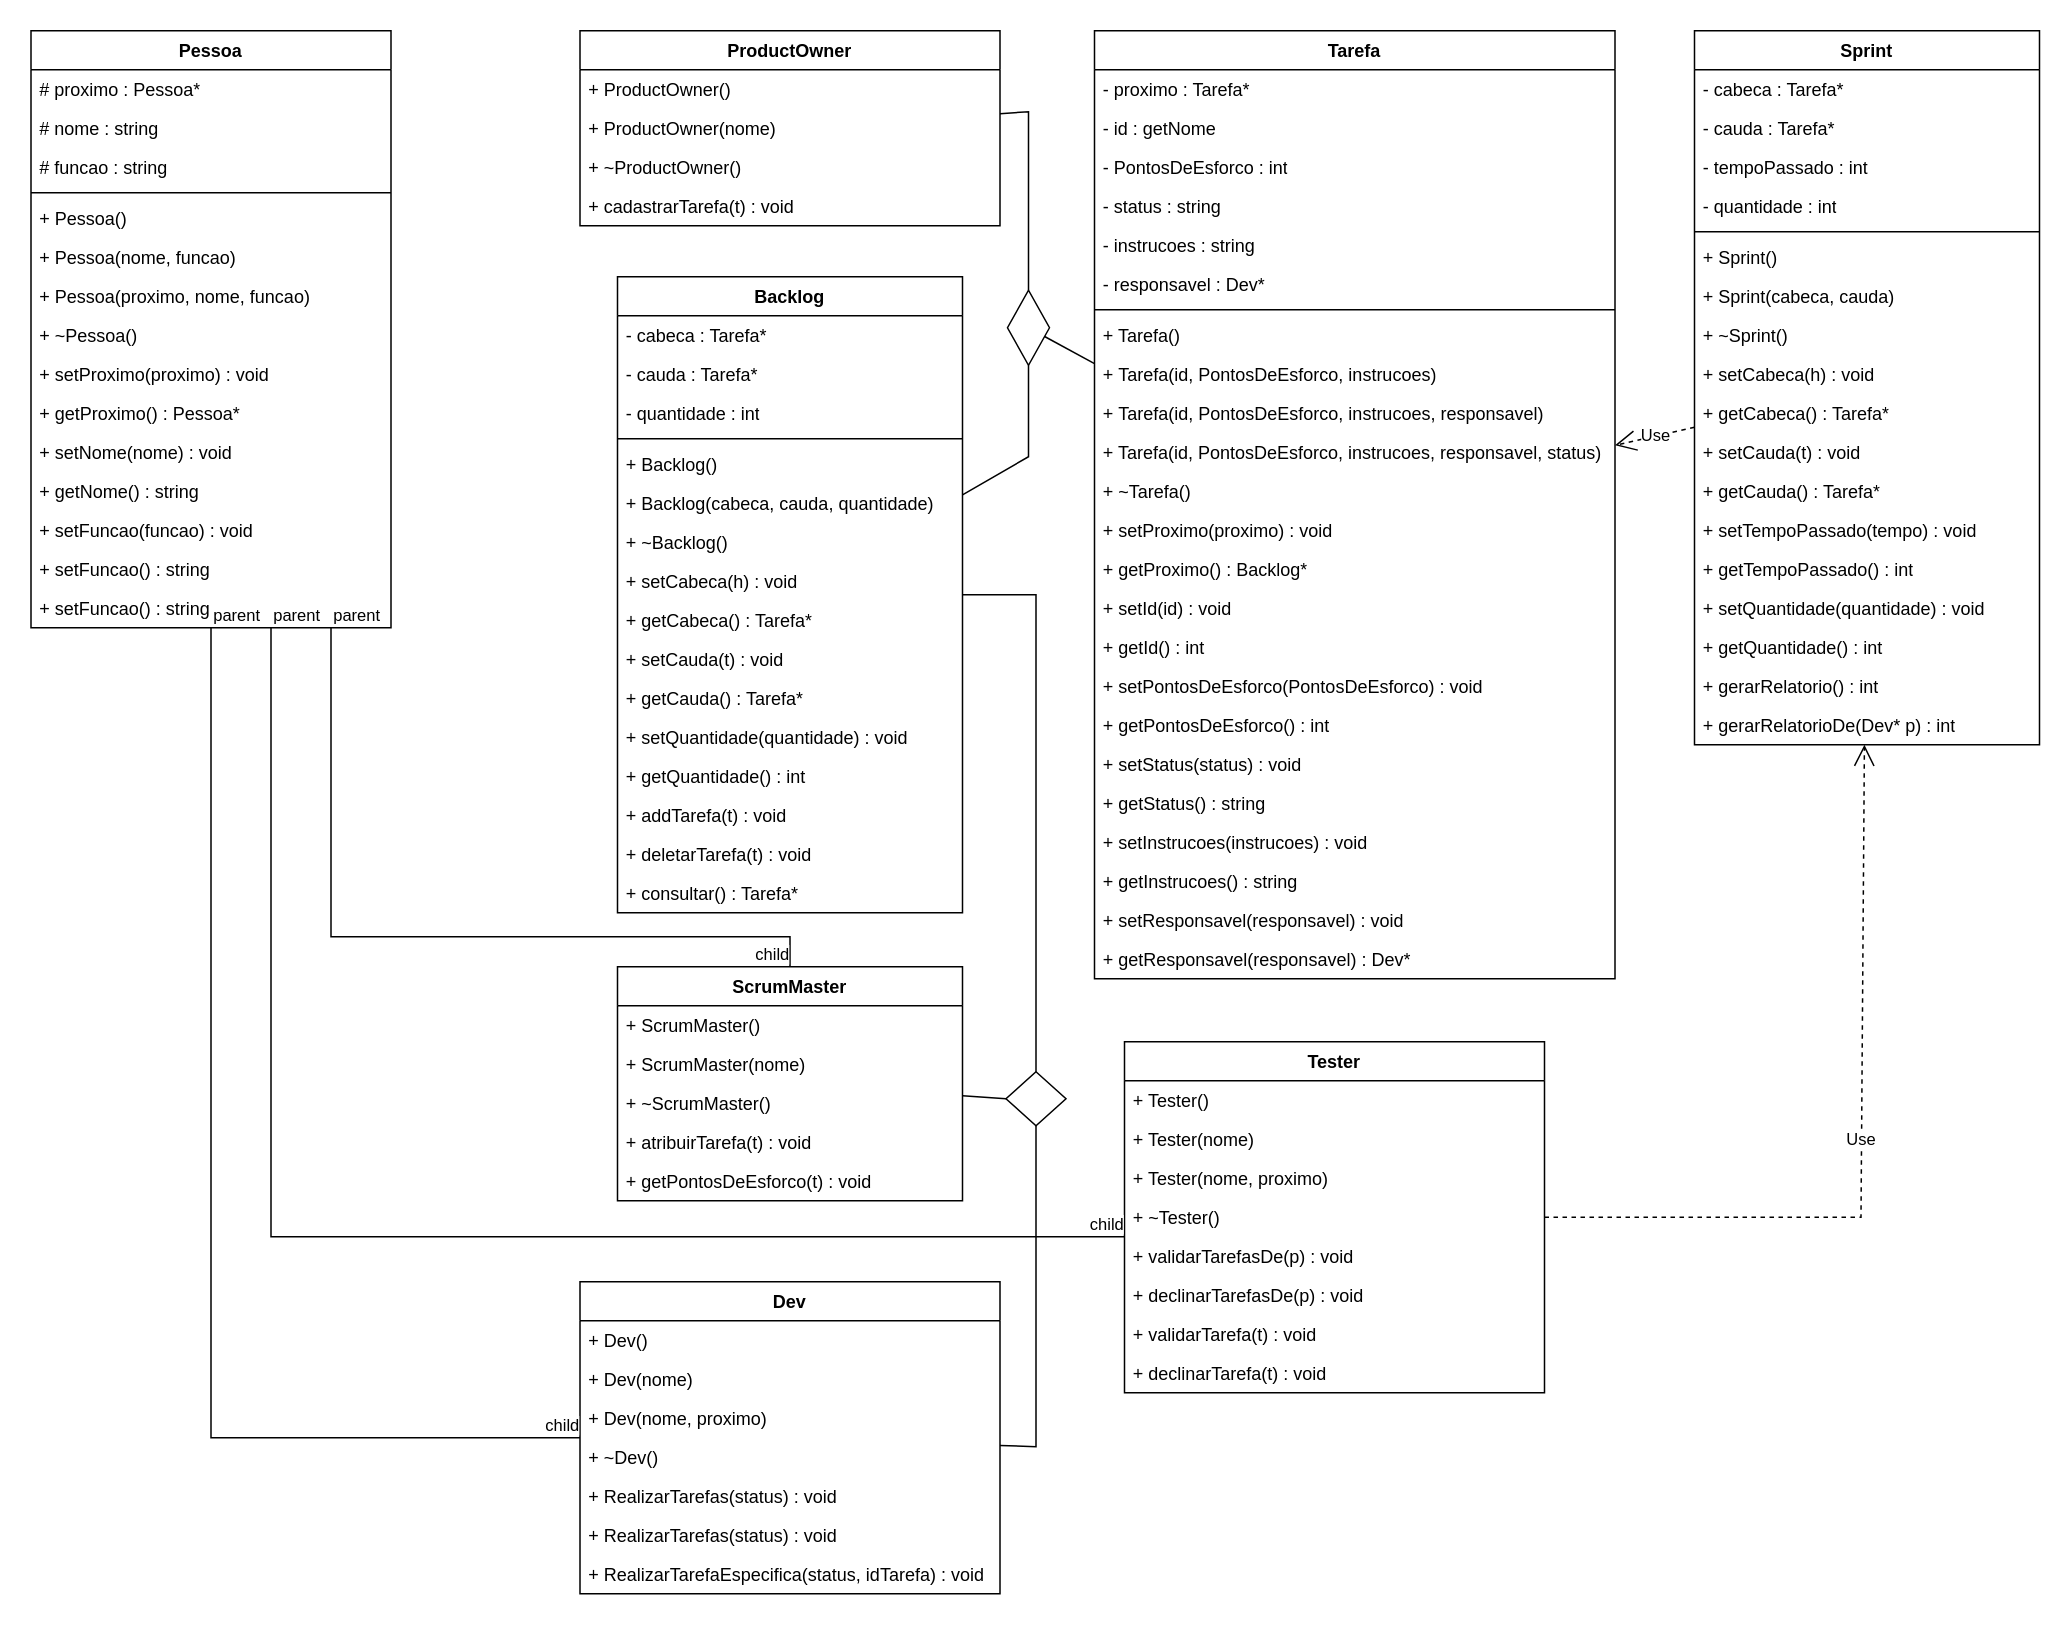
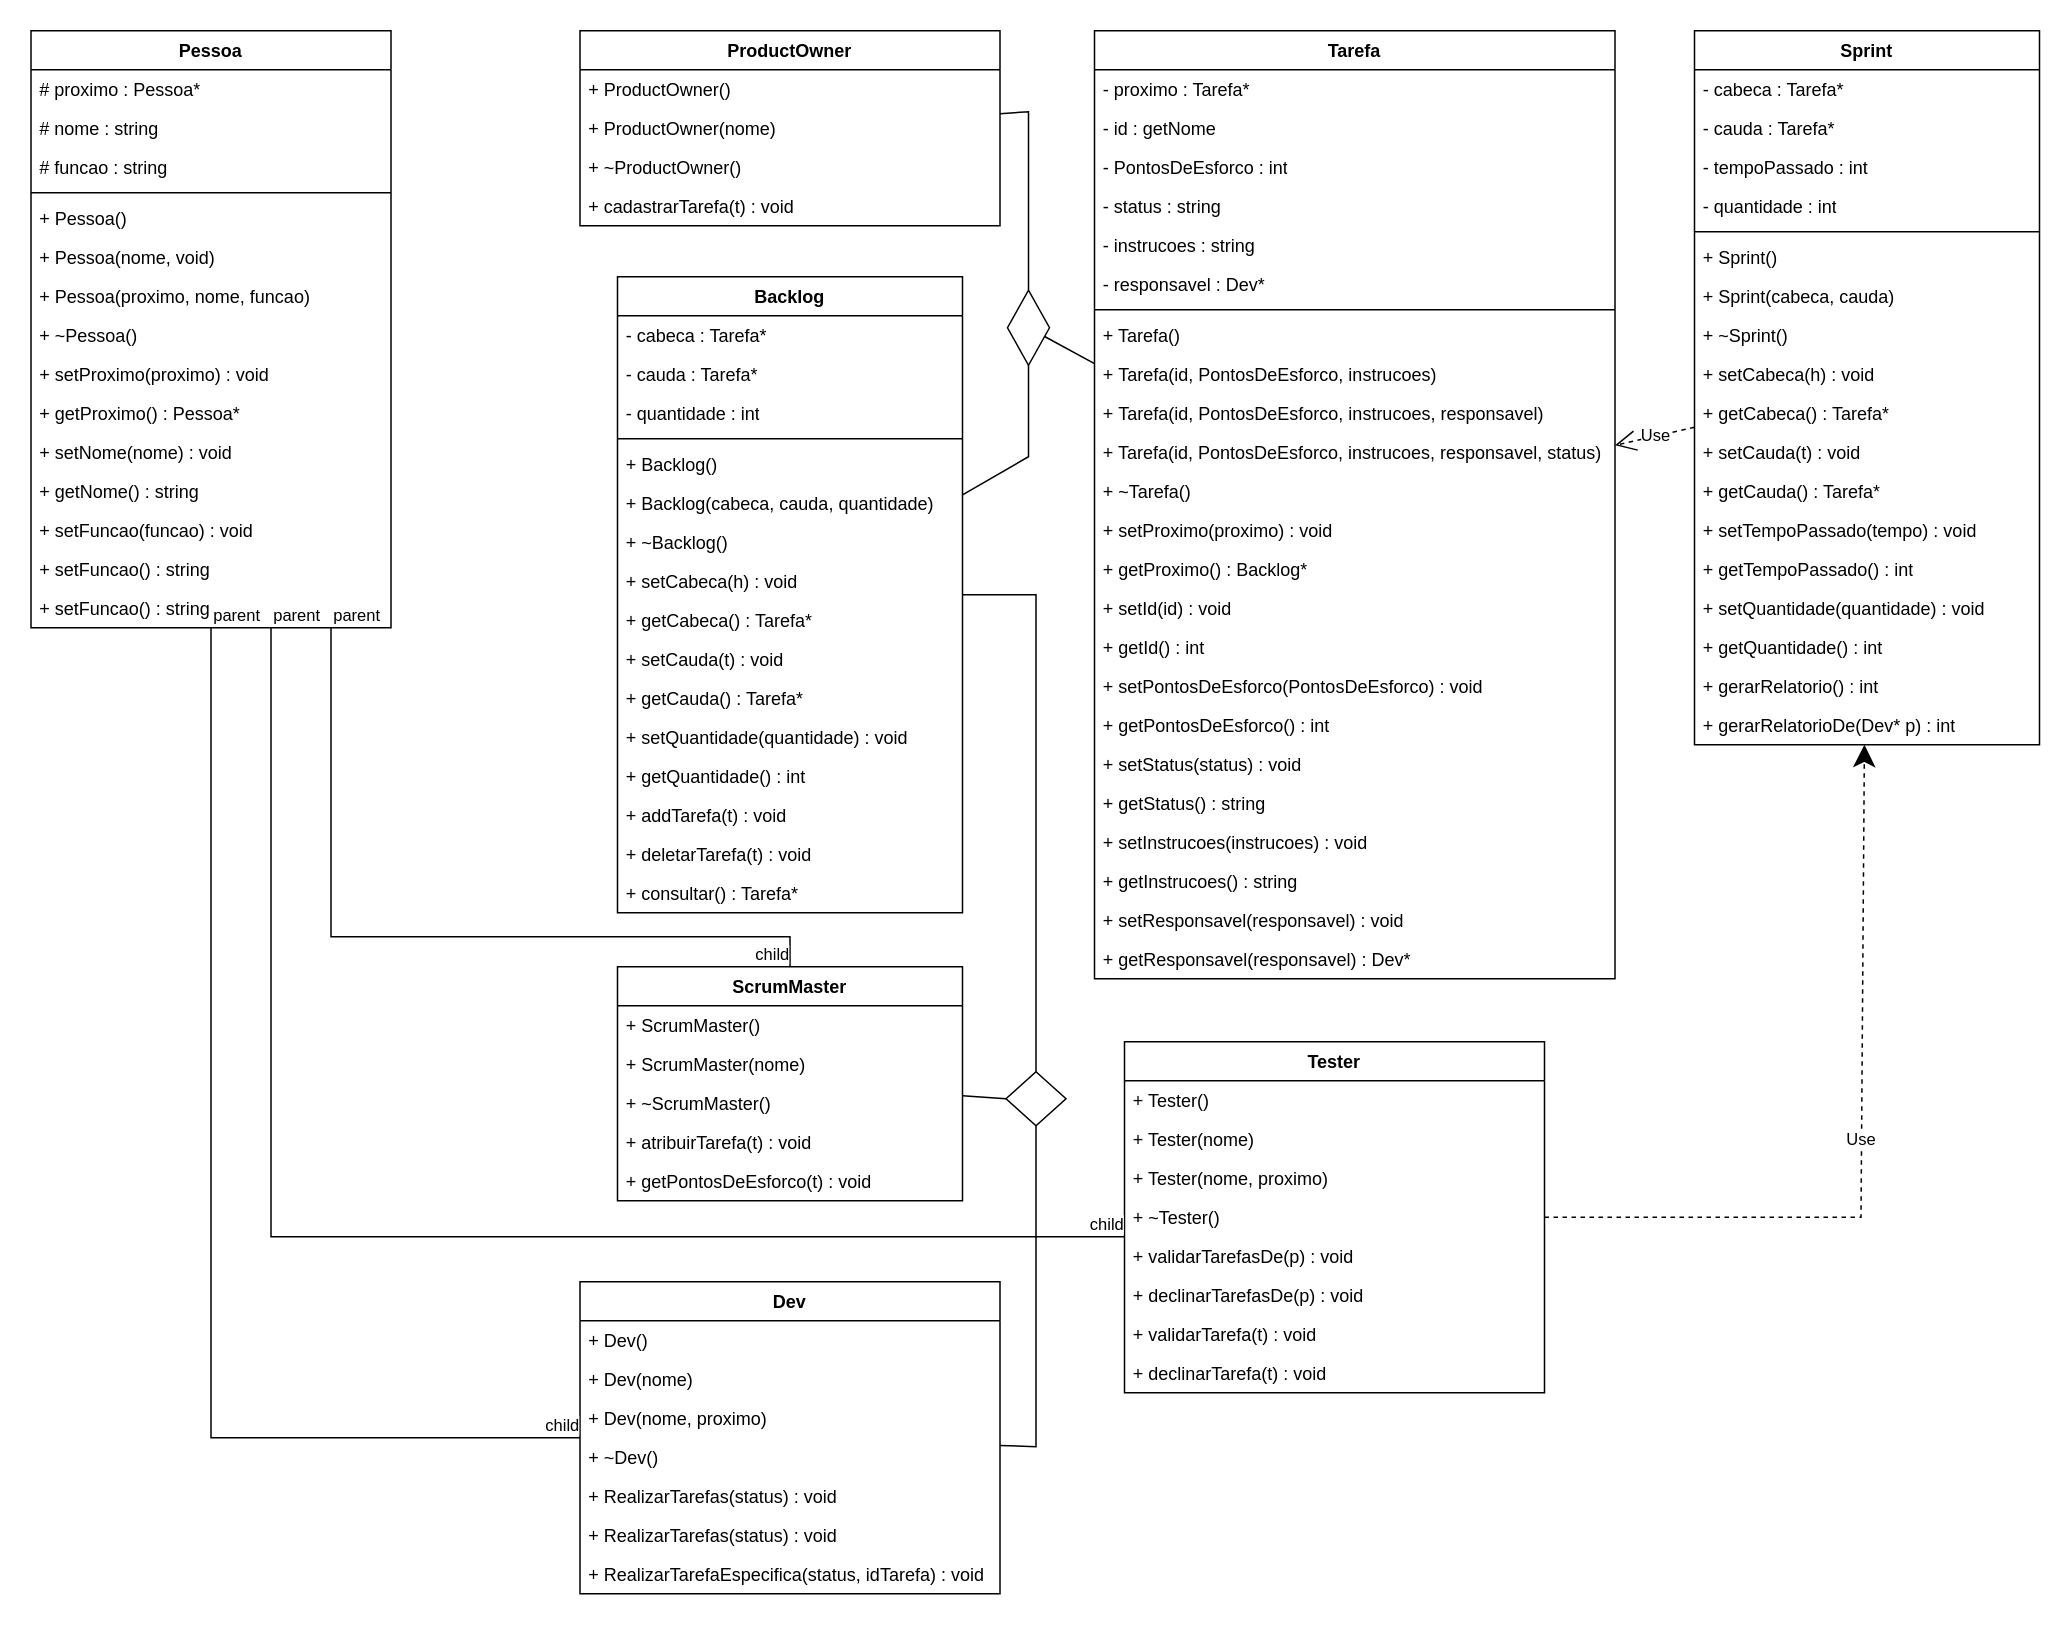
node "+ Pessoa(nome, funcao)": label "+ Pessoa(nome, funcao)" -> "+ Pessoa(nome, void)"
edge "Tester" -> "Sprint": arrowhead open -> classic
